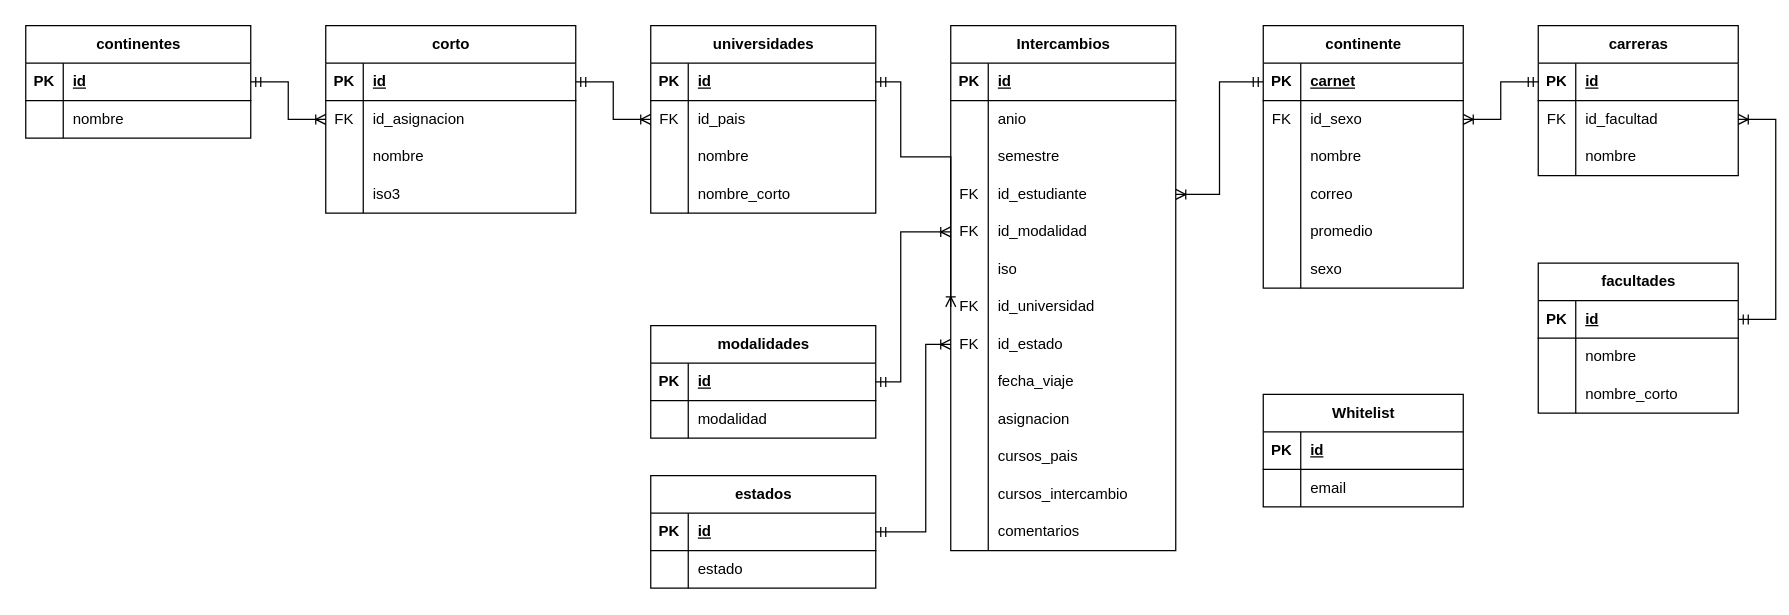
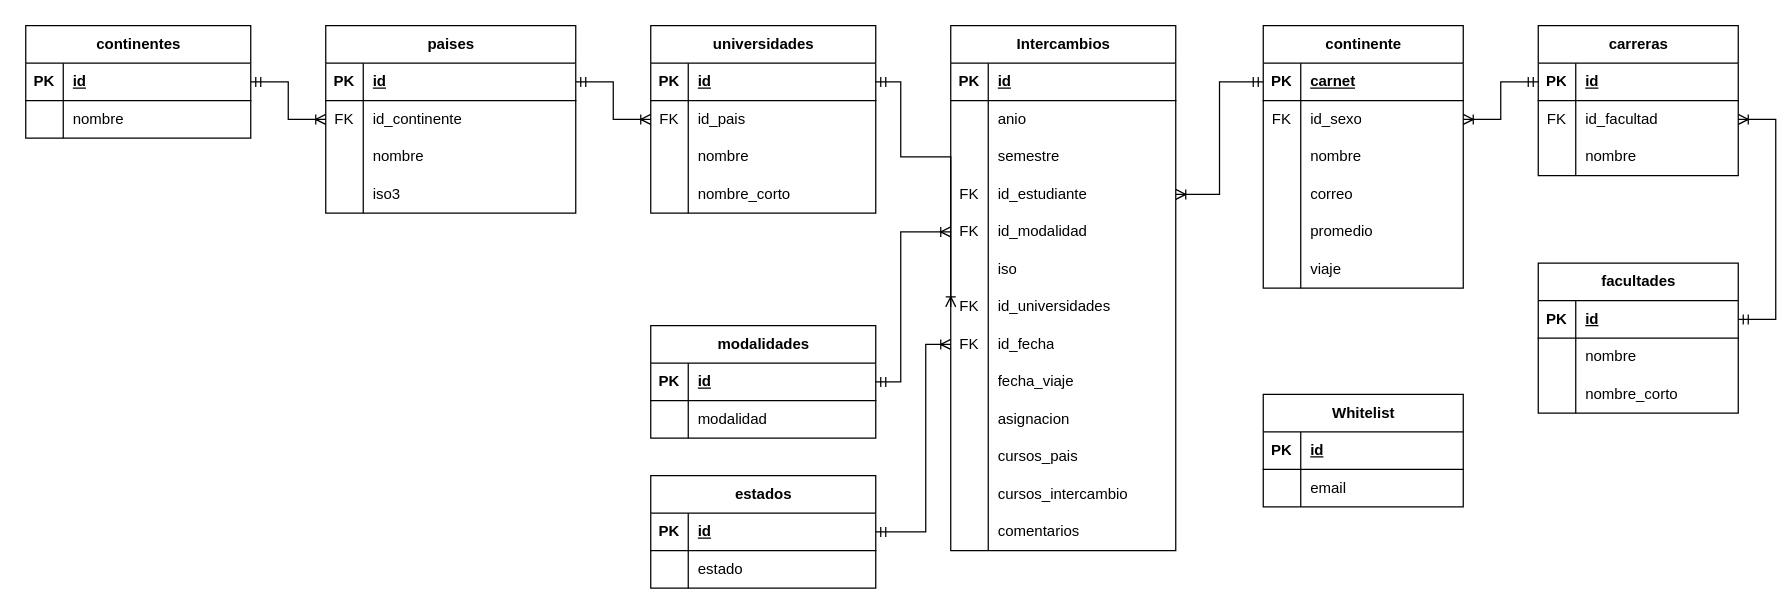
node "corto": label "corto" -> "paises"
node "id_asignacion": label "id_asignacion" -> "id_continente"
node "sexo": label "sexo" -> "viaje"
node "id_universidad": label "id_universidad" -> "id_universidades"
node "id_estado": label "id_estado" -> "id_fecha"
